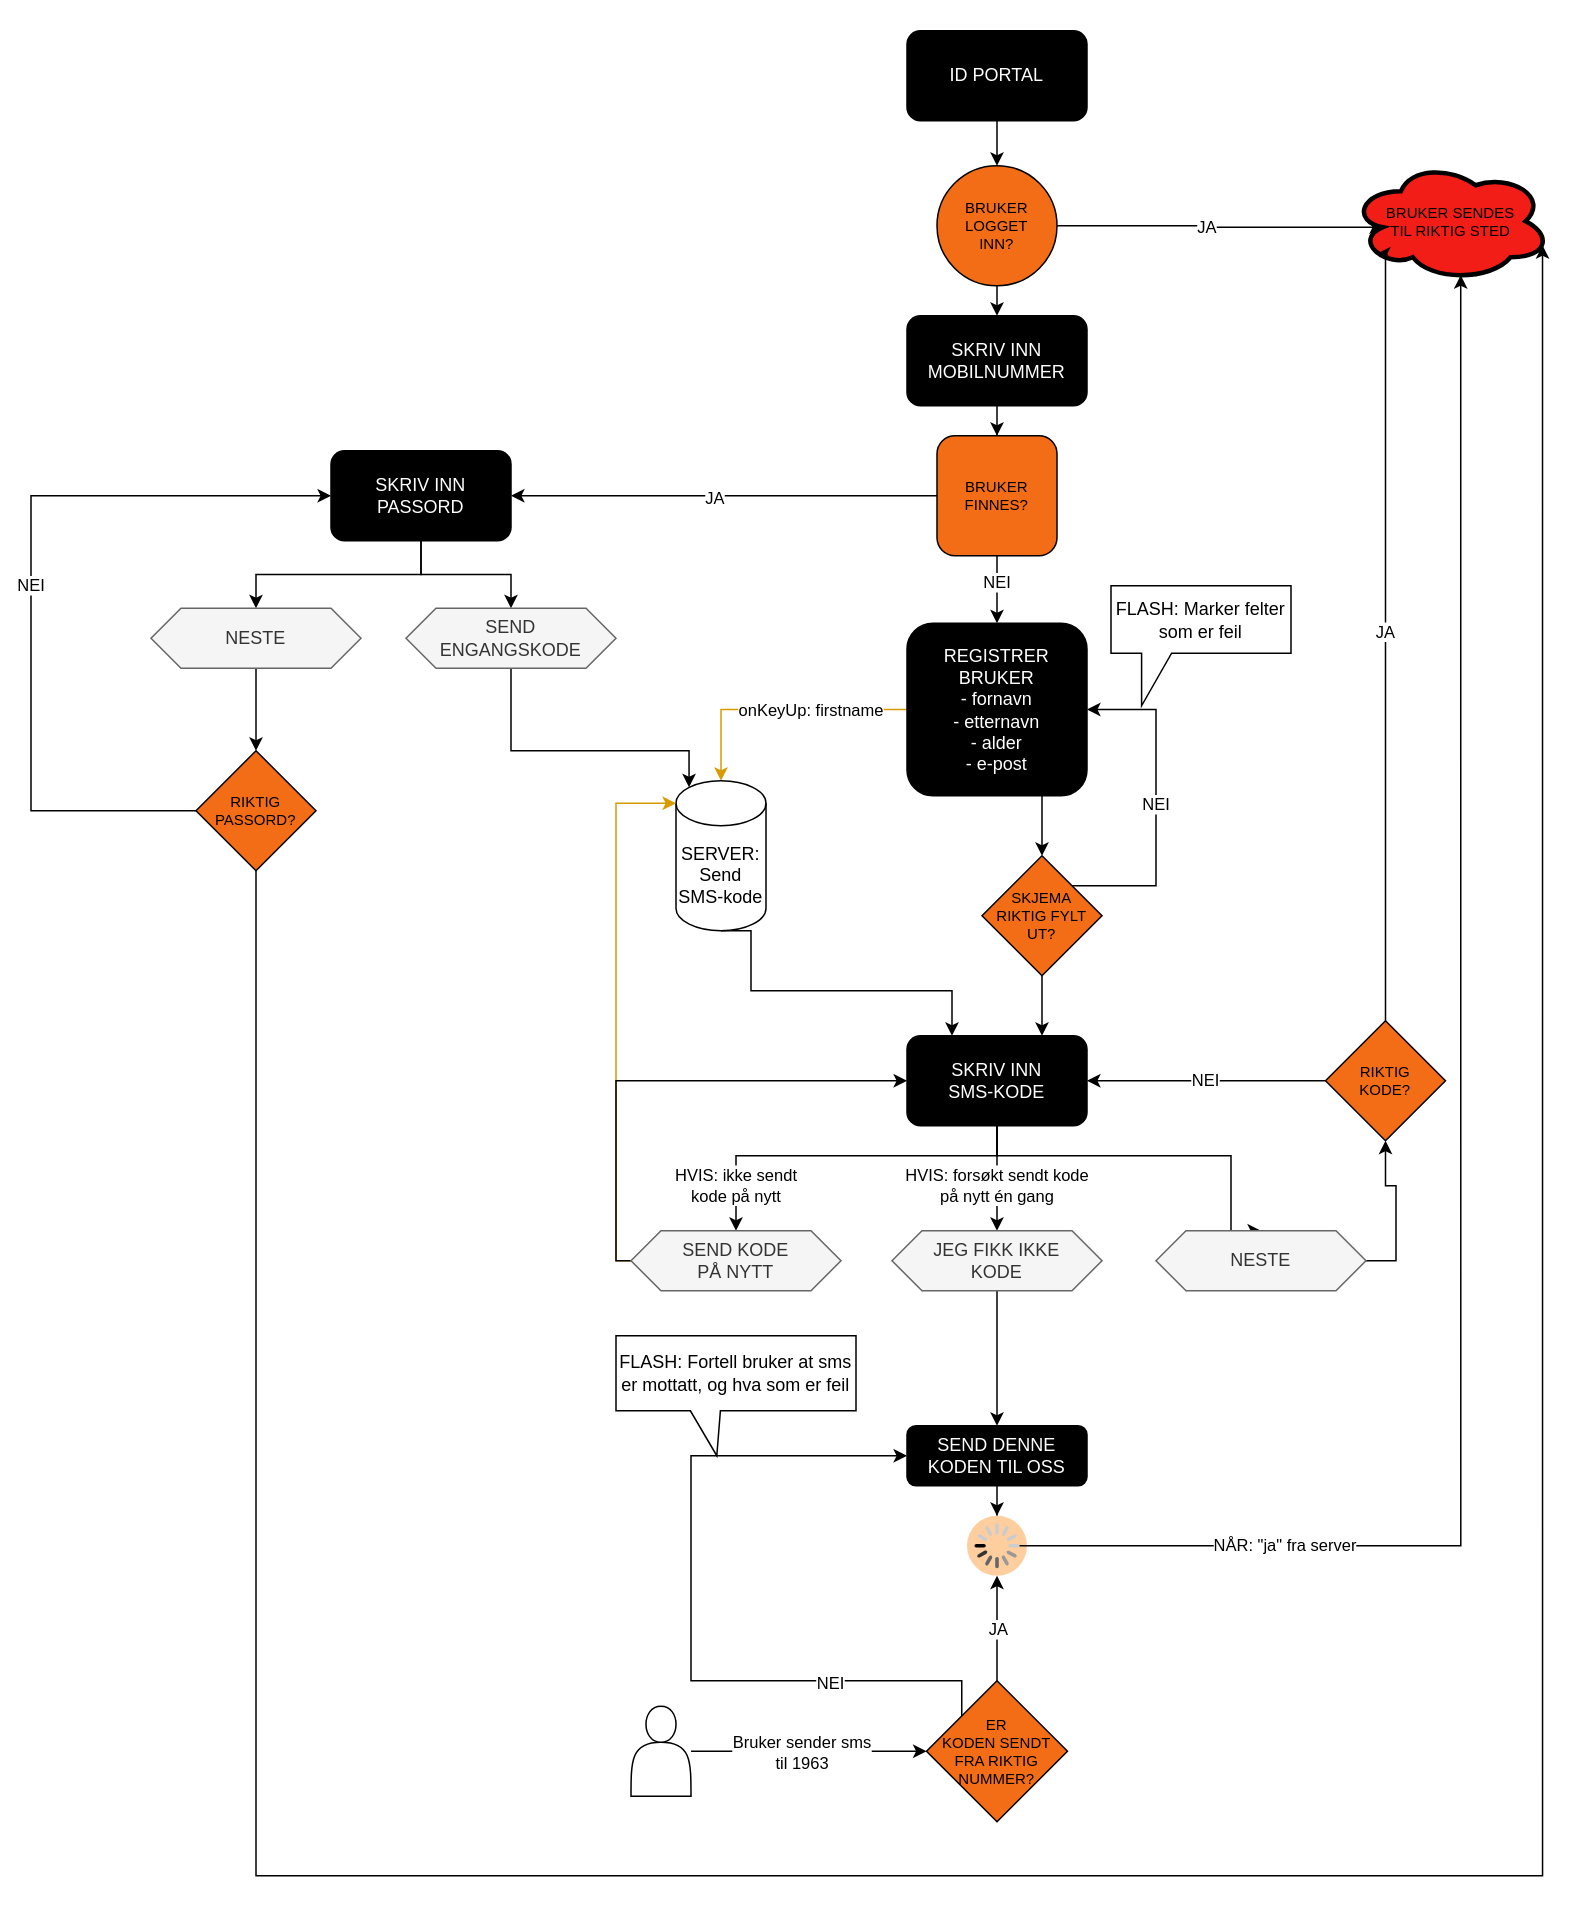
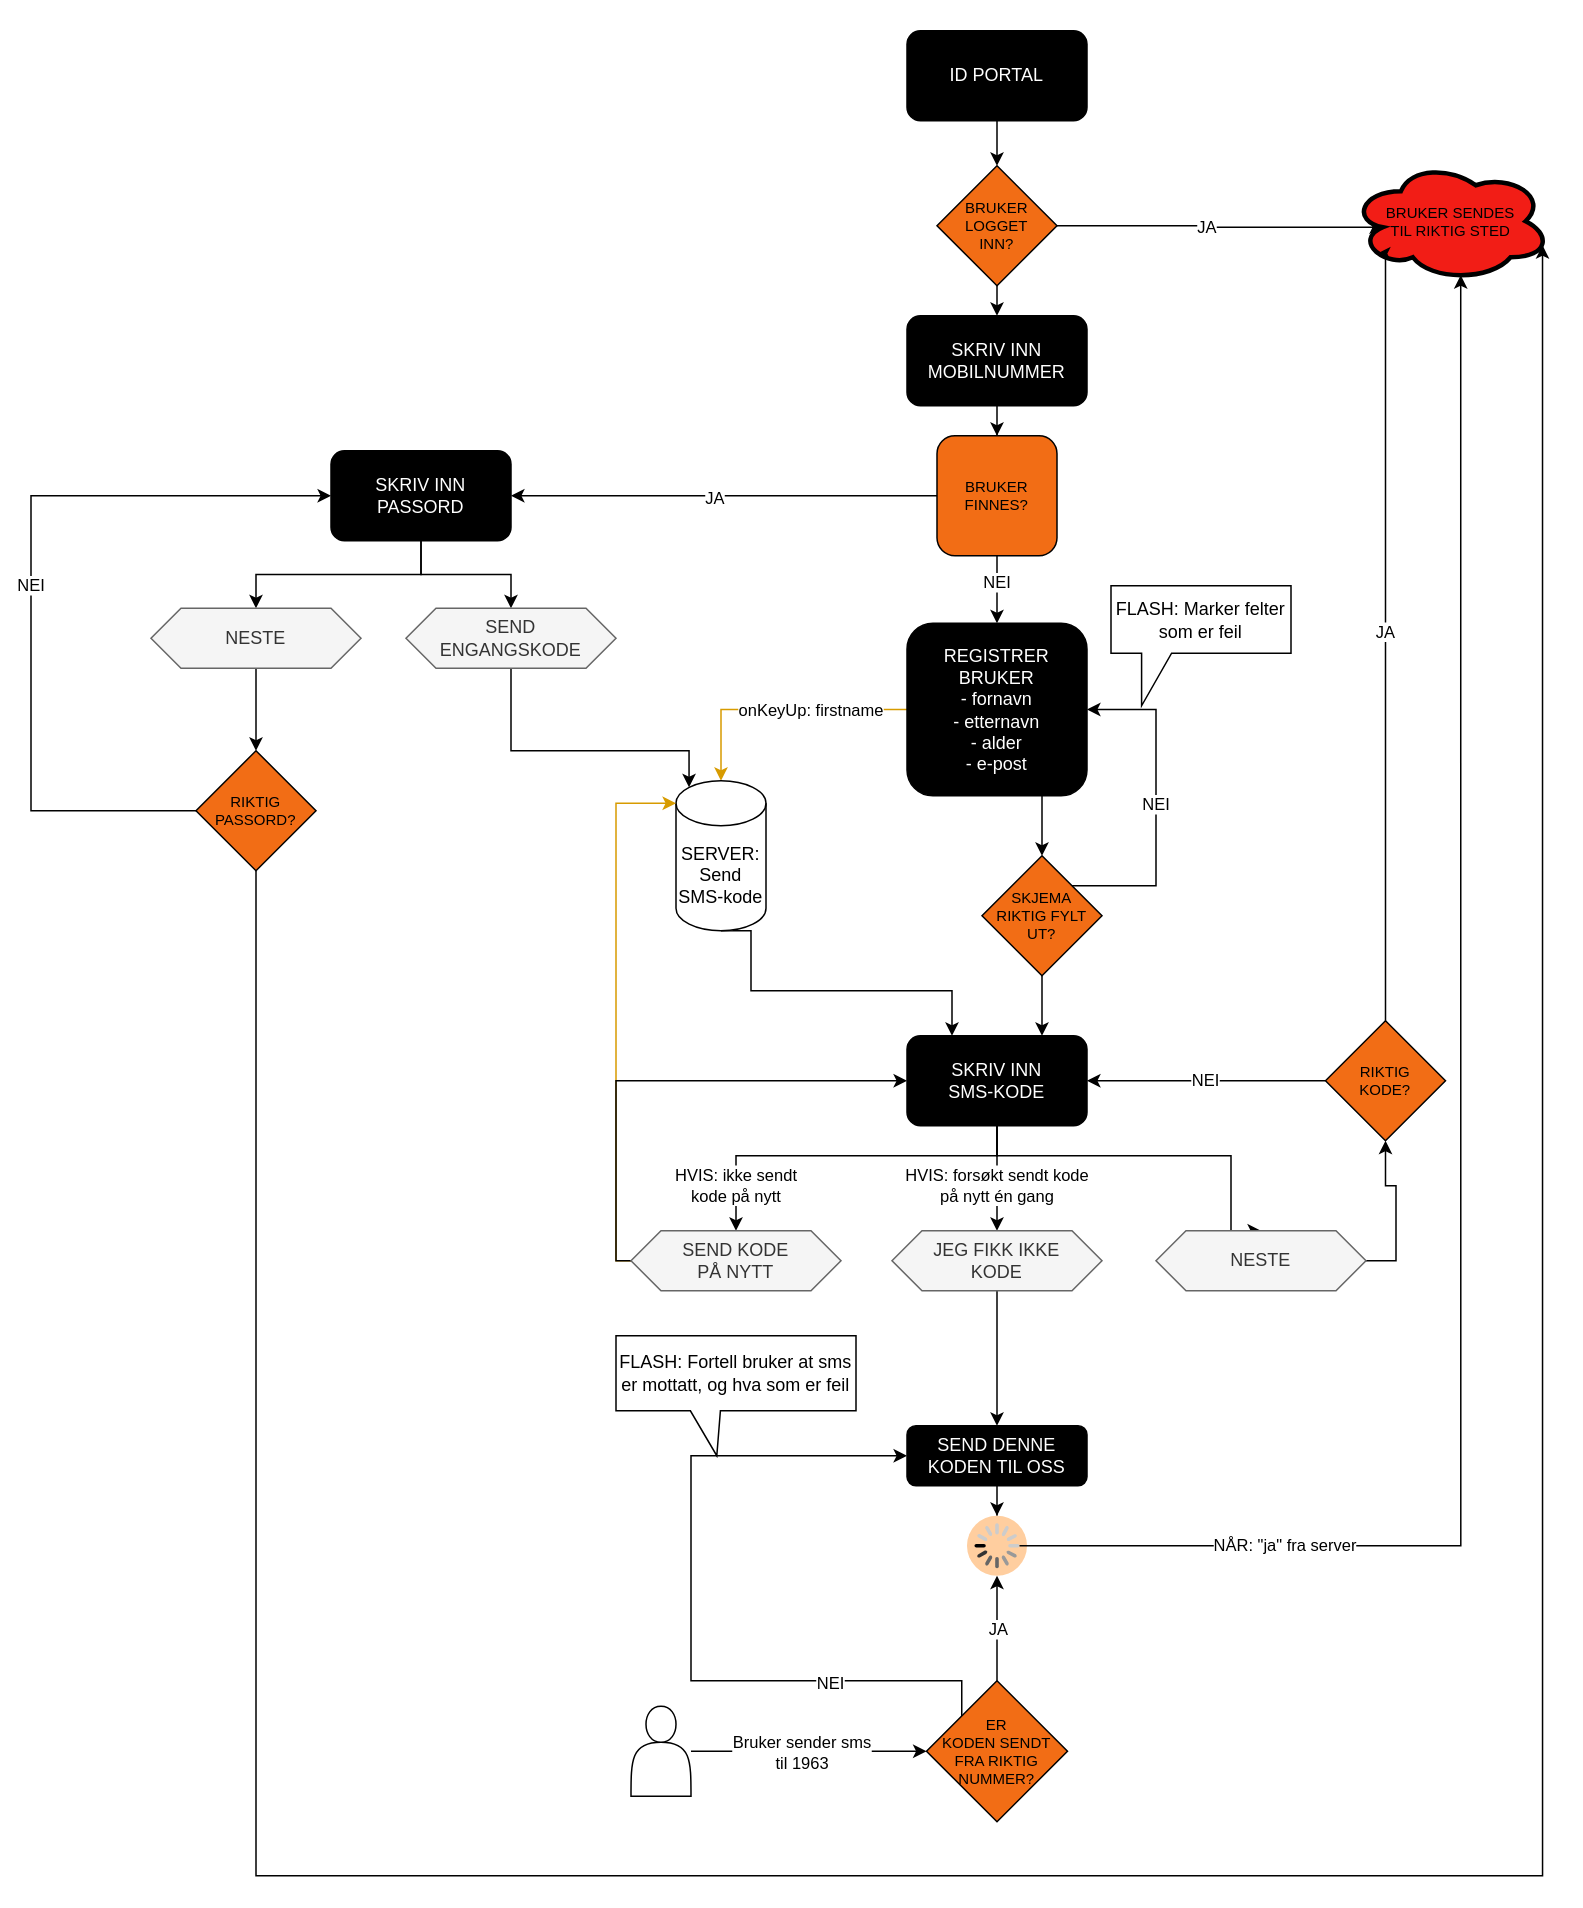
node "BRUKER LOGGET INN?": shape ellipse -> diamond
